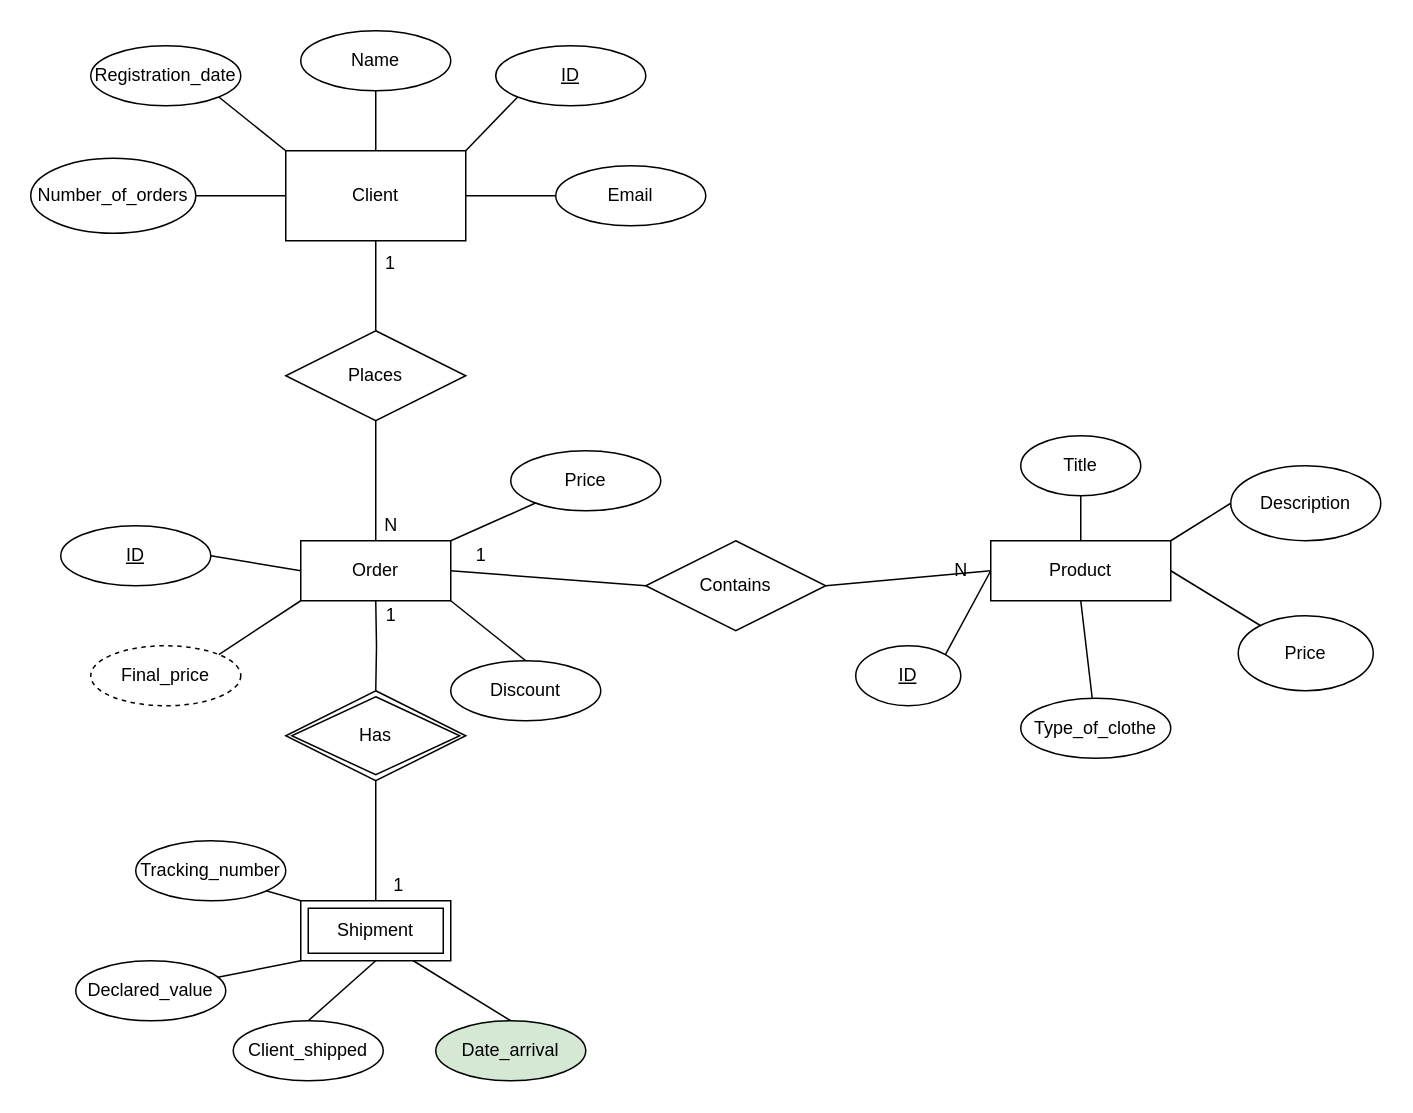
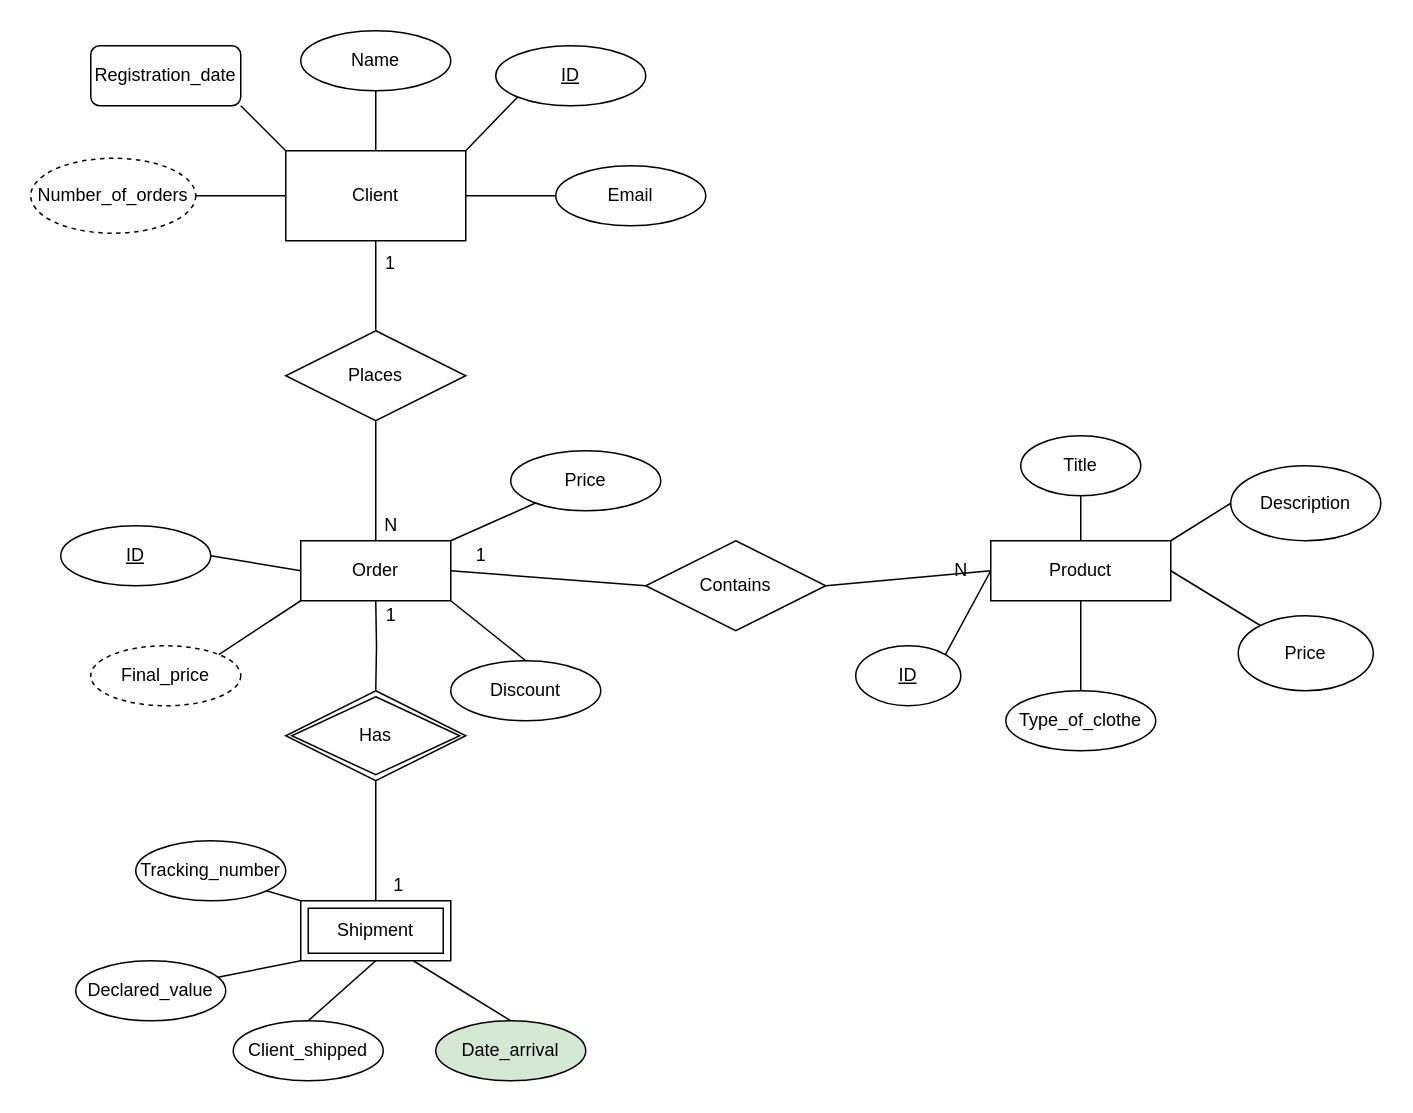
node "Registration_date": shape ellipse -> rounded rectangle
node "Number_of_orders": style solid -> dashed
node "Type_of_clothe": moved (1096, 728) -> (1081, 721)
